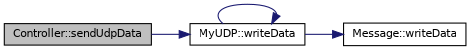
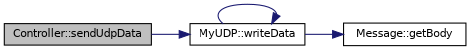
node "Message::writeData": label "Message::writeData" -> "Message::getBody"
